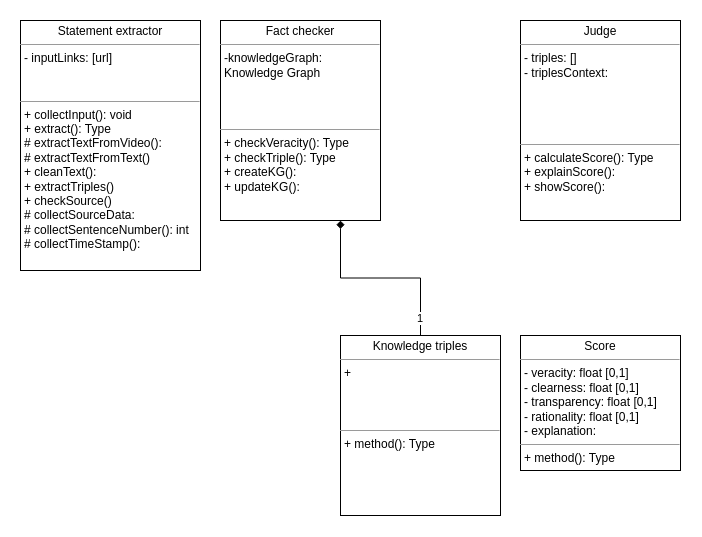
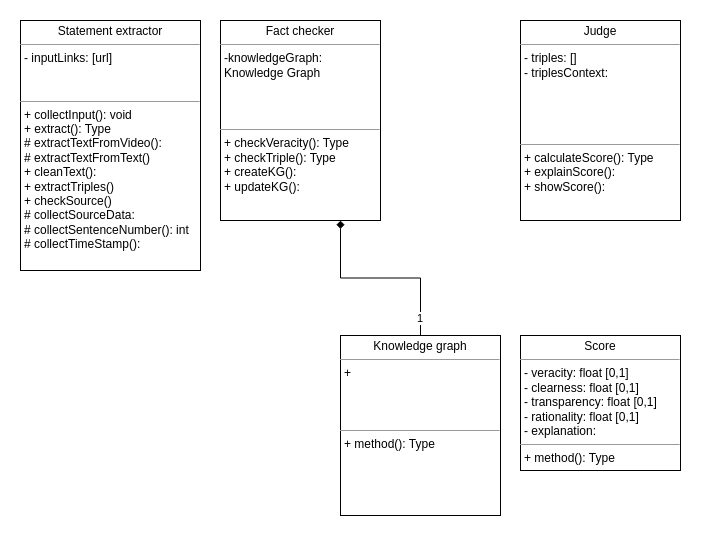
node "Knowledge triples + + method(): Type": label "Knowledge triples + + method(): Type" -> "Knowledge graph + + method(): Type"
